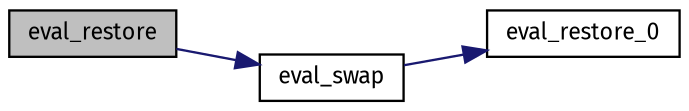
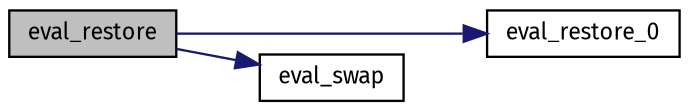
edge "eval_swap" -> "eval_restore_0": now "eval_restore" -> "eval_restore_0"
